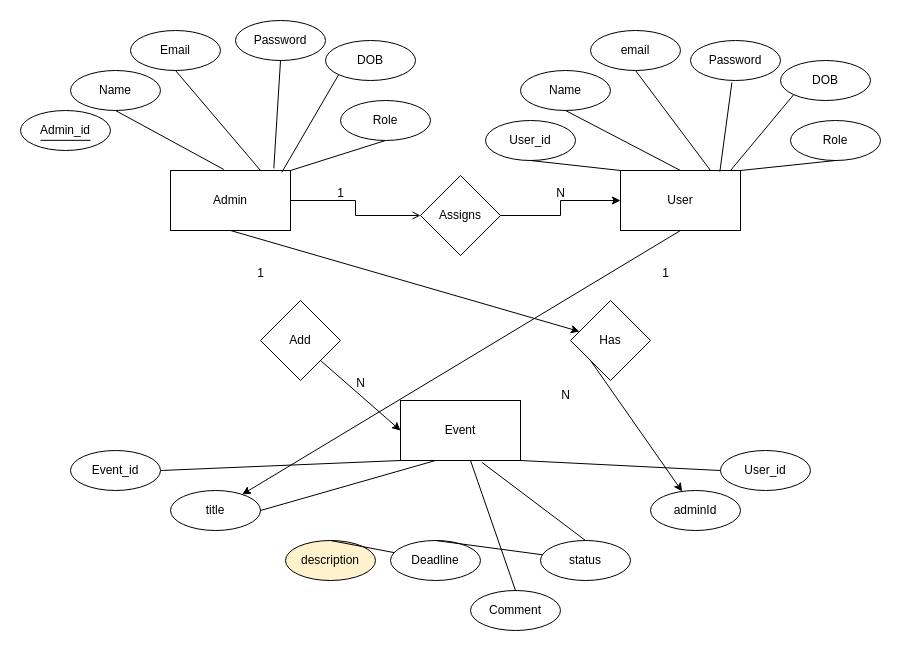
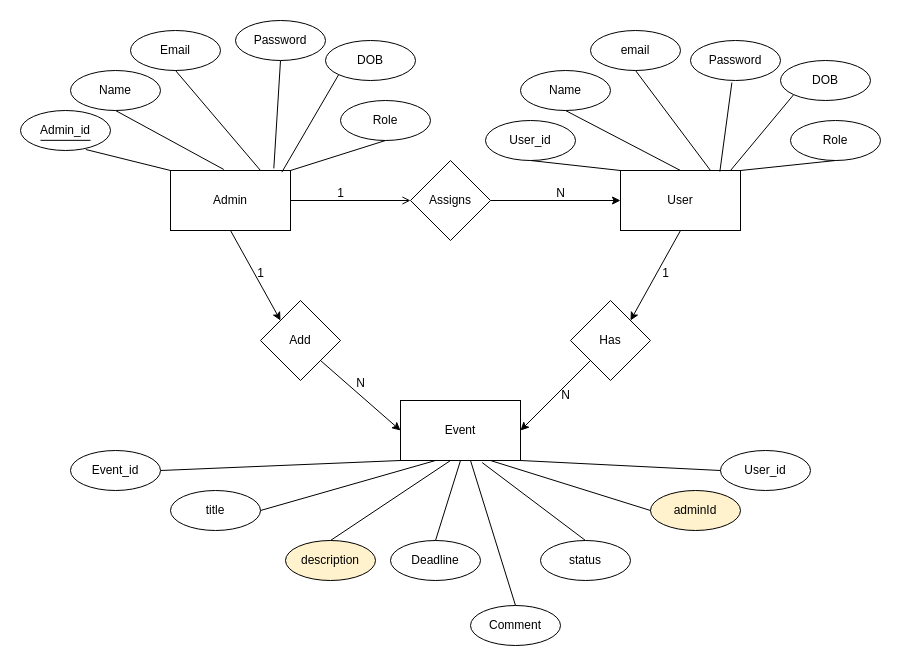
edge "Admin_id" -- "Admin": added
node "Assigns": moved (461, 216) -> (451, 201)
edge "Admin" -> "Has": now "Admin" -> "Add"
edge "User" -> "title": now "User" -> "Has"
edge "Has" -> "adminId": now "Has" -> "Event"
edge "Event" -- "adminId": added
node "adminId": fillcolor #ffffff -> #fff2cc
edge "description" -- "Deadline": now "description" -- "Event"
edge "Deadline" -- "status": now "Deadline" -- "Event"
node "Comment": moved (516, 611) -> (516, 626)
